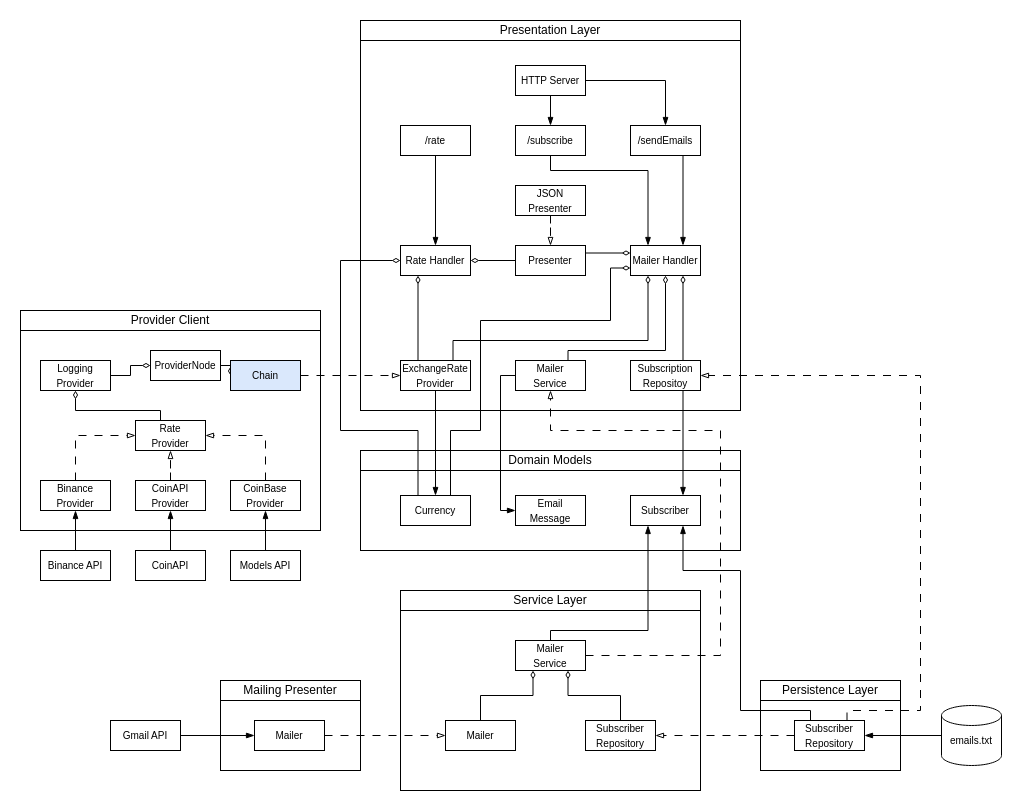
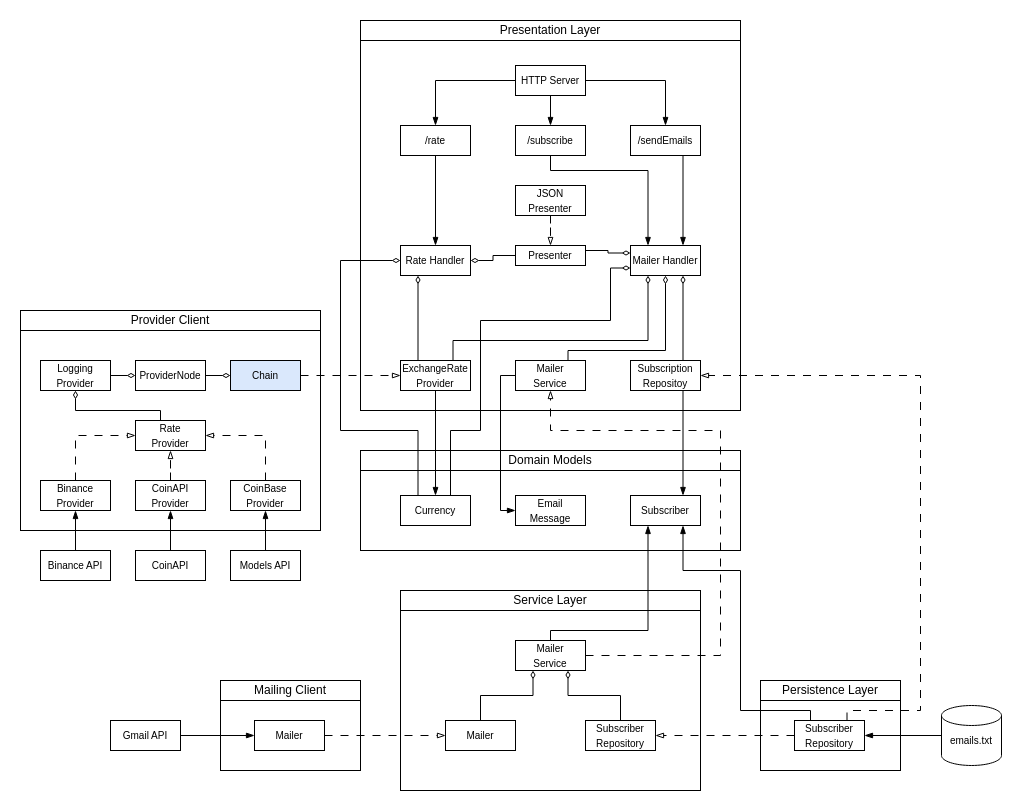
edge "HTTP Server" -> "/rate": added
node "Presenter": size 70x30 -> 70x20
node "ProviderNode": moved (186, 366) -> (171, 376)
node "Mailing Presenter": label "Mailing Presenter" -> "Mailing Client"
